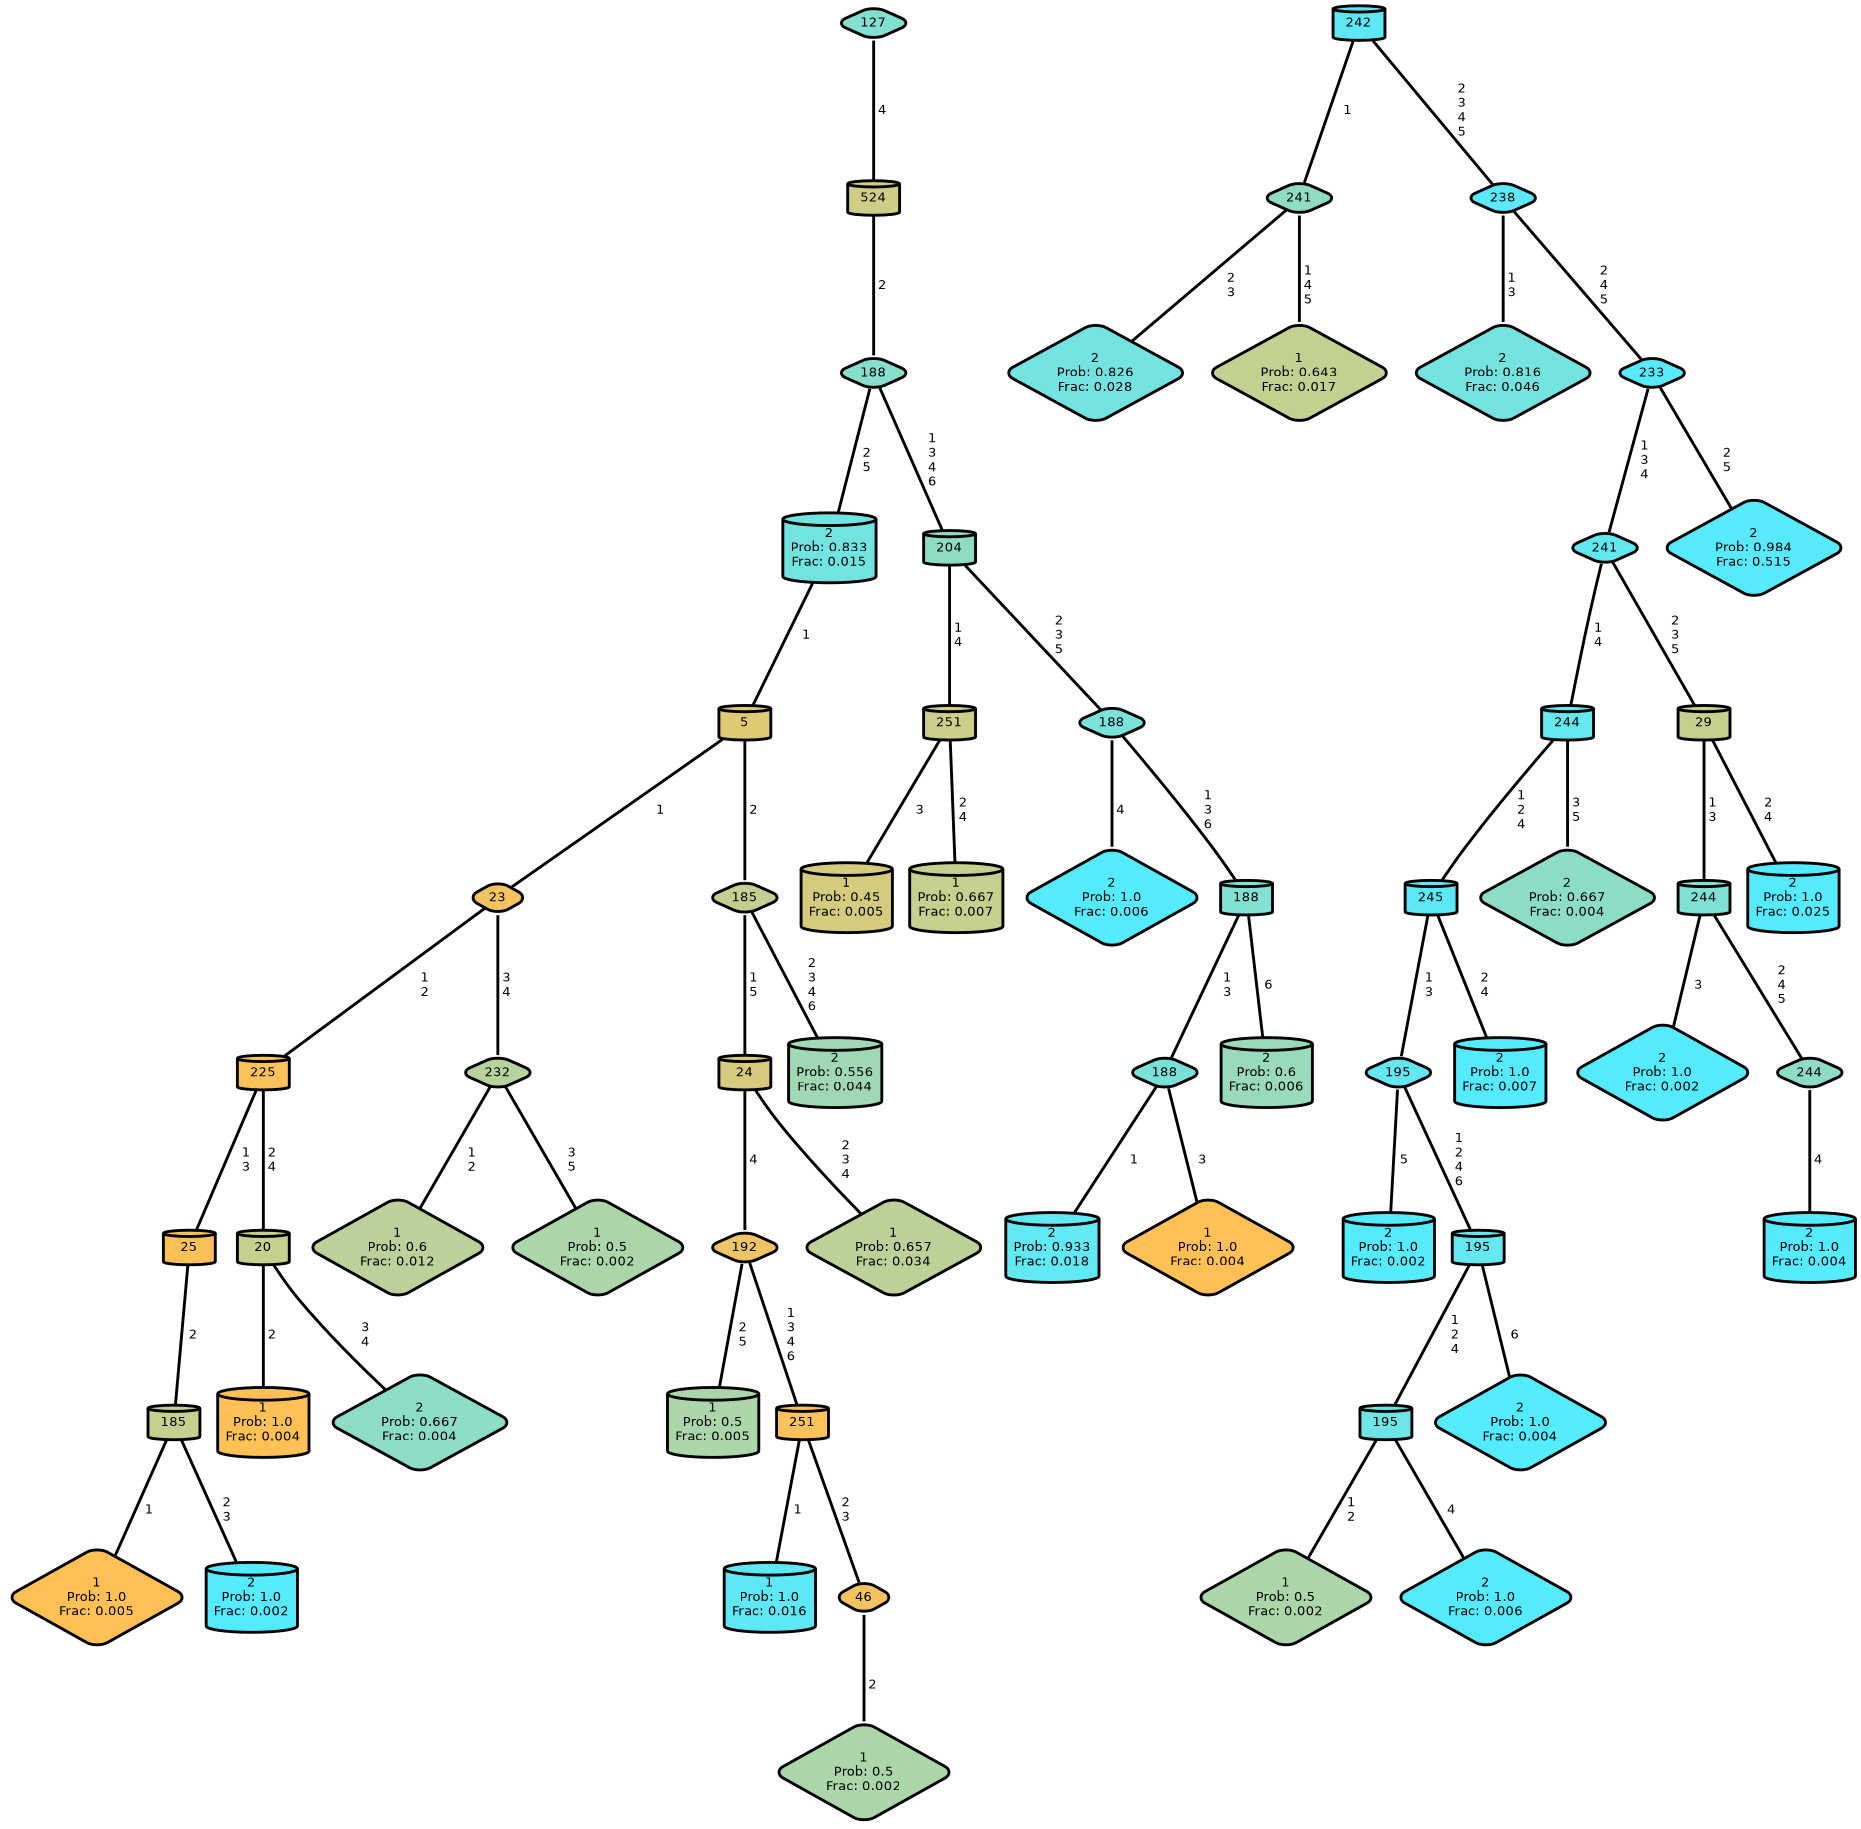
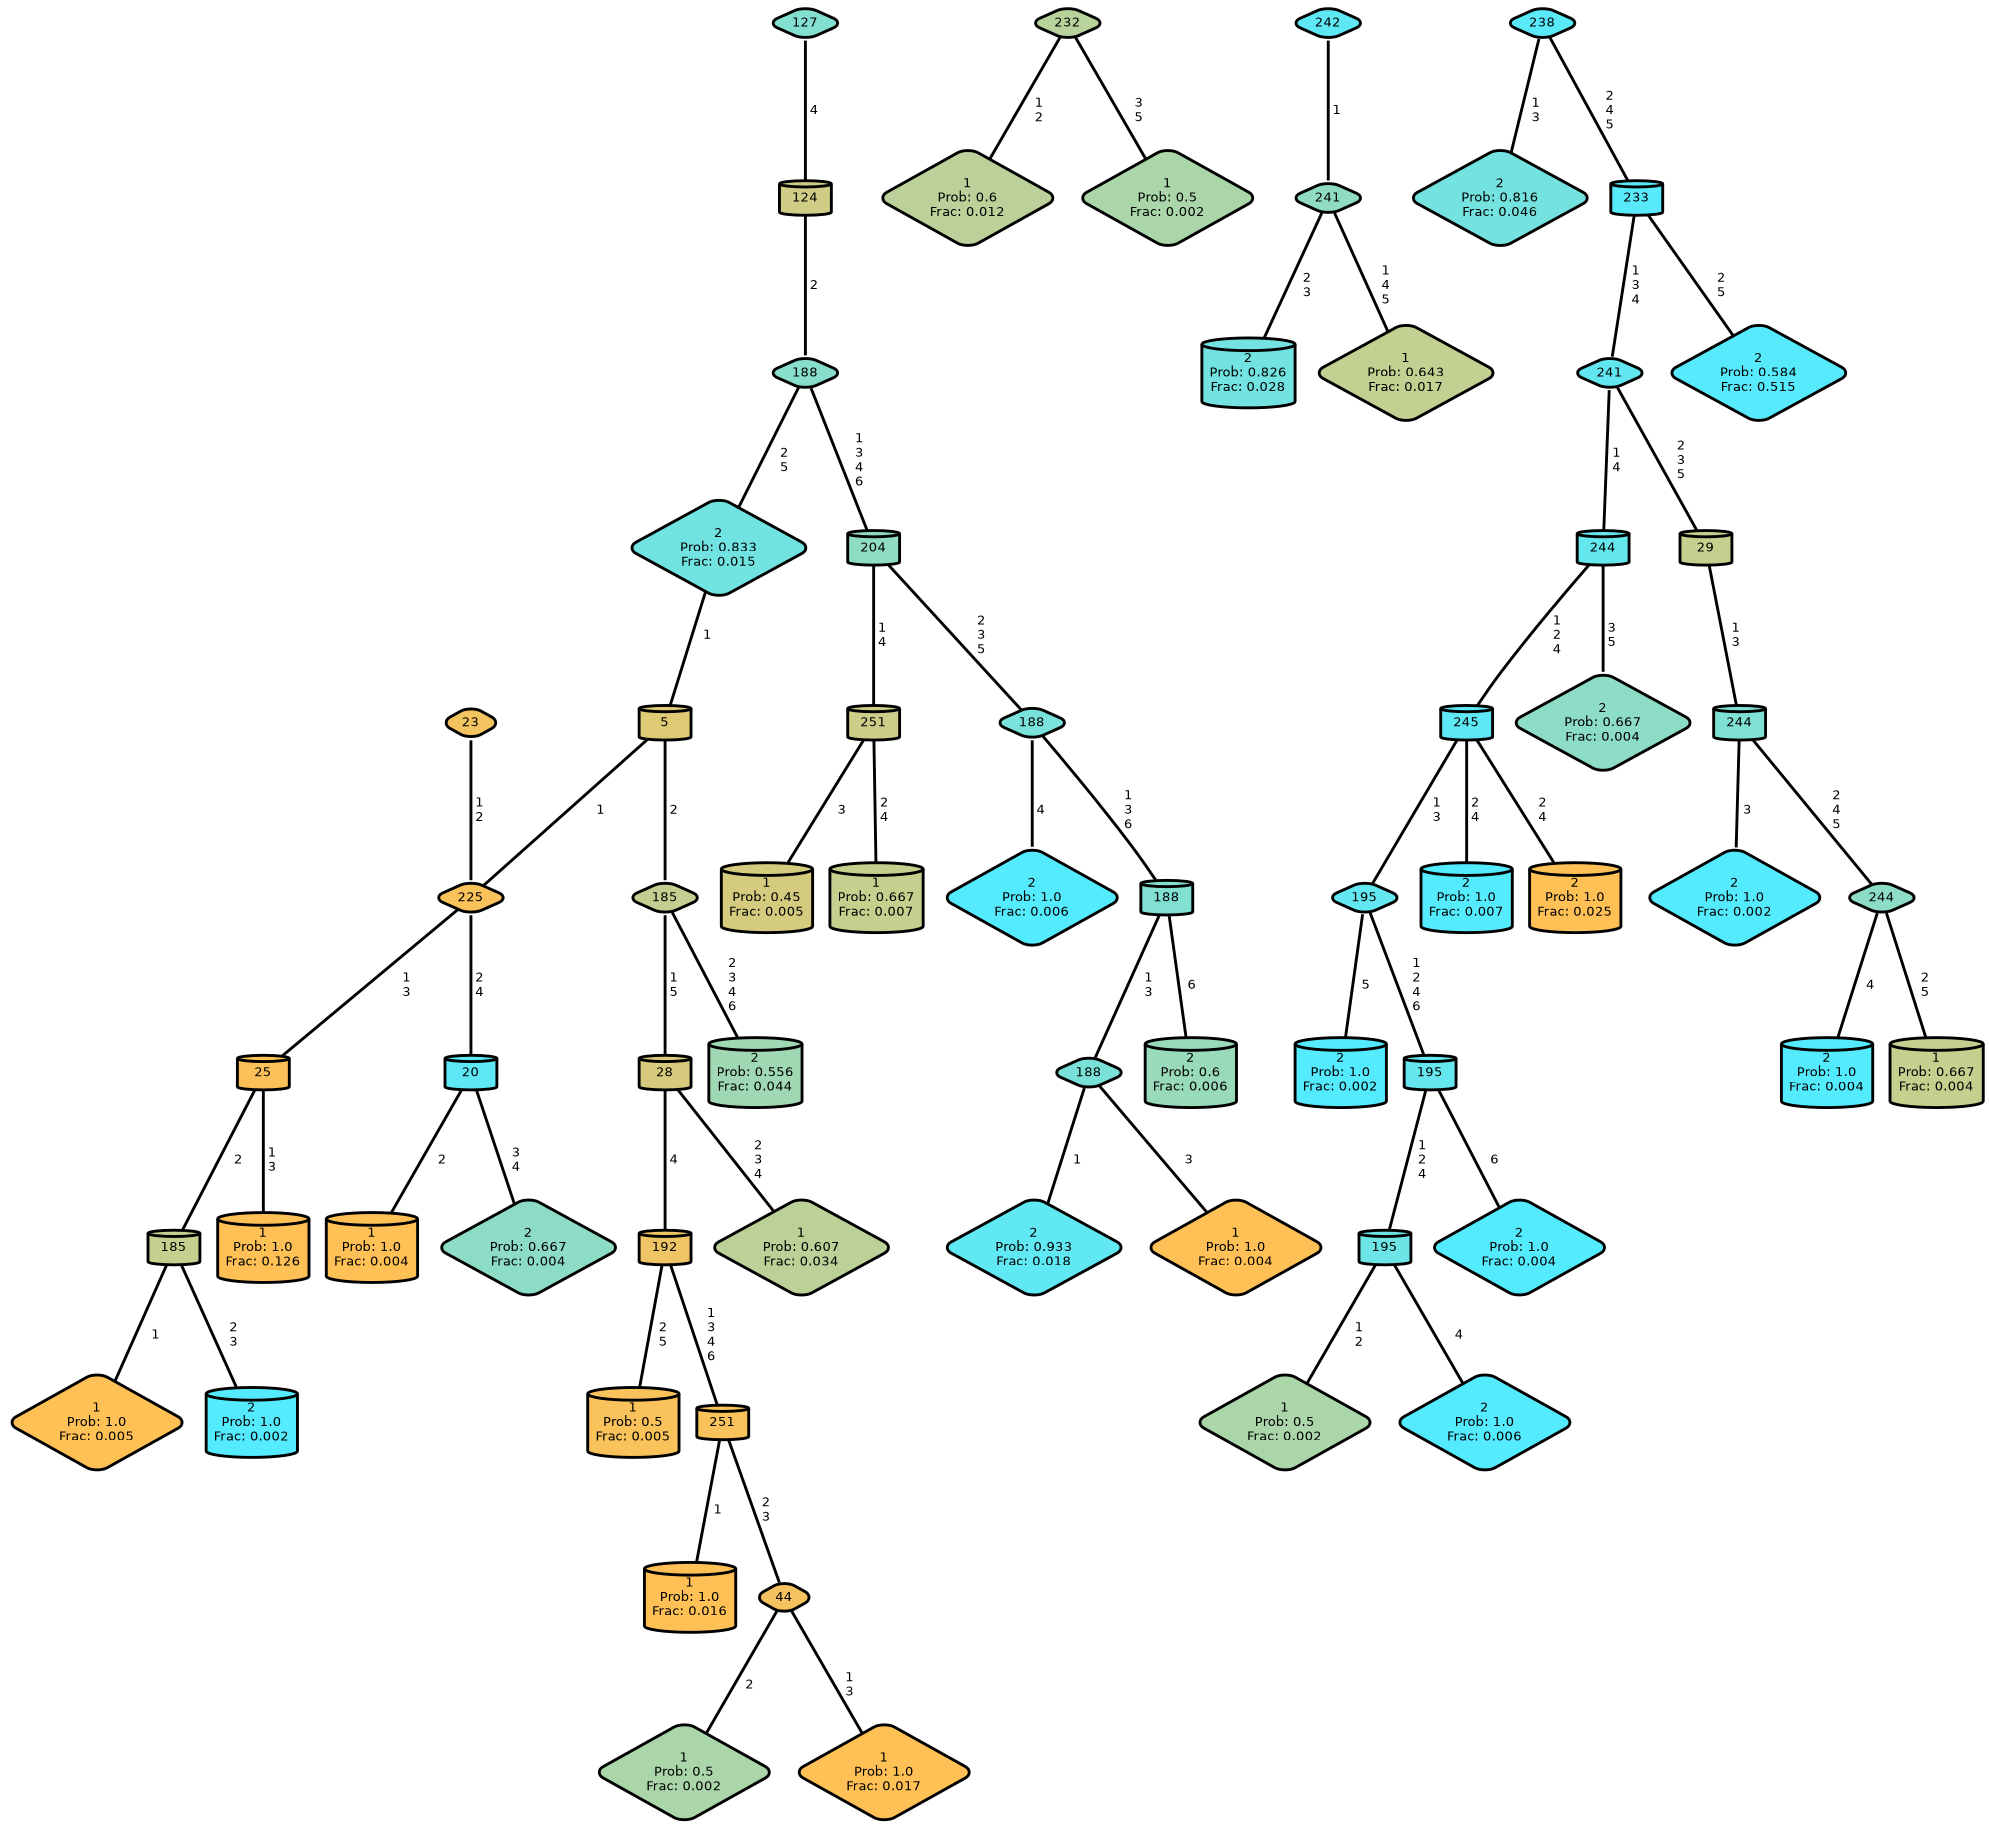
node "242": shape cylinder -> diamond
edge "242" -- "238": removed, label "2 3 4 5"
node "524": label "524" -> "124"
node "2 Prob: 0.826 Frac: 0.028": shape diamond -> cylinder
node "233": shape diamond -> cylinder
node "2 Prob: 0.833 Frac: 0.015": shape cylinder -> diamond
node "2 Prob: 0.984 Frac: 0.515": label "2 Prob: 0.984 Frac: 0.515" -> "2 Prob: 0.584 Frac: 0.515"
edge "29" -- "2 Prob: 1.0 Frac: 0.025": now "245" -- "2 Prob: 1.0 Frac: 0.025"
edge "5" -- "23": now "5" -- "225"
node "2 Prob: 1.0 Frac: 0.025": fillcolor #55ebff -> #ffc155
edge "23" -- "232": removed, label "3 4"
node "225": shape cylinder -> diamond
node "24": label "24" -> "28"
node "1 Prob: 0.667 Frac: 0.004": added
node "20": fillcolor #c6cf8d -> #5ee8f5
node "1 Prob: 1.0 Frac: 0.126": added
node "192": shape diamond -> cylinder
node "1 Prob: 0.657 Frac: 0.034": label "1 Prob: 0.657 Frac: 0.034" -> "1 Prob: 0.607 Frac: 0.034"
node "2 Prob: 0.933 Frac: 0.018": shape cylinder -> diamond
node "1 Prob: 0.5 Frac: 0.005": fillcolor #aad6aa -> #f9c25a
node "1 Prob: 1.0 Frac: 0.016": fillcolor #5ee8f5 -> #ffc155
node "46": label "46" -> "44"
node "1 Prob: 1.0 Frac: 0.017": added
